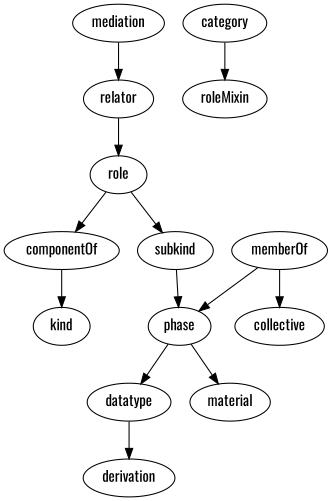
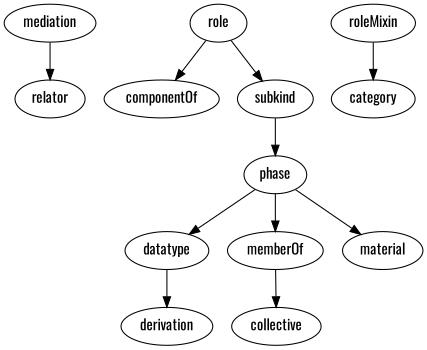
edge "category" -> "roleMixin": reversed
edge "relator" -> "role": removed
edge "memberOf" -> "phase": reversed
node "kind": removed
